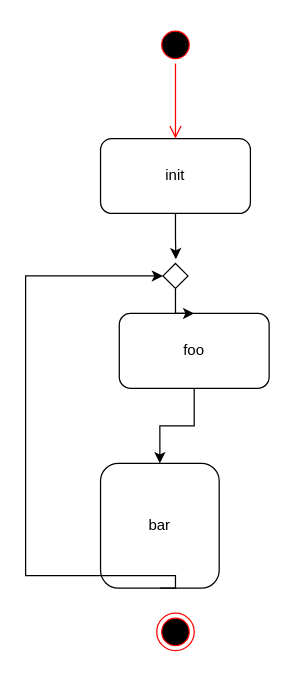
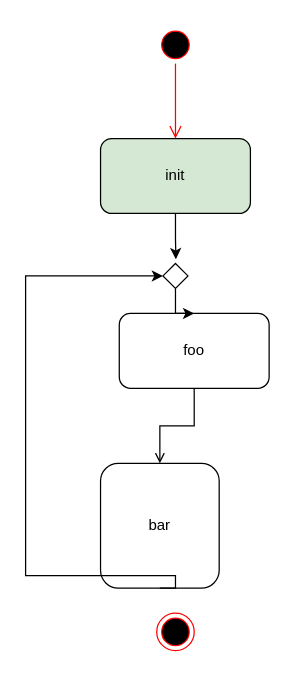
node "init": fillcolor #ffffff -> #d5e8d4
edge "foo" -> "bar": arrowhead classic -> open
